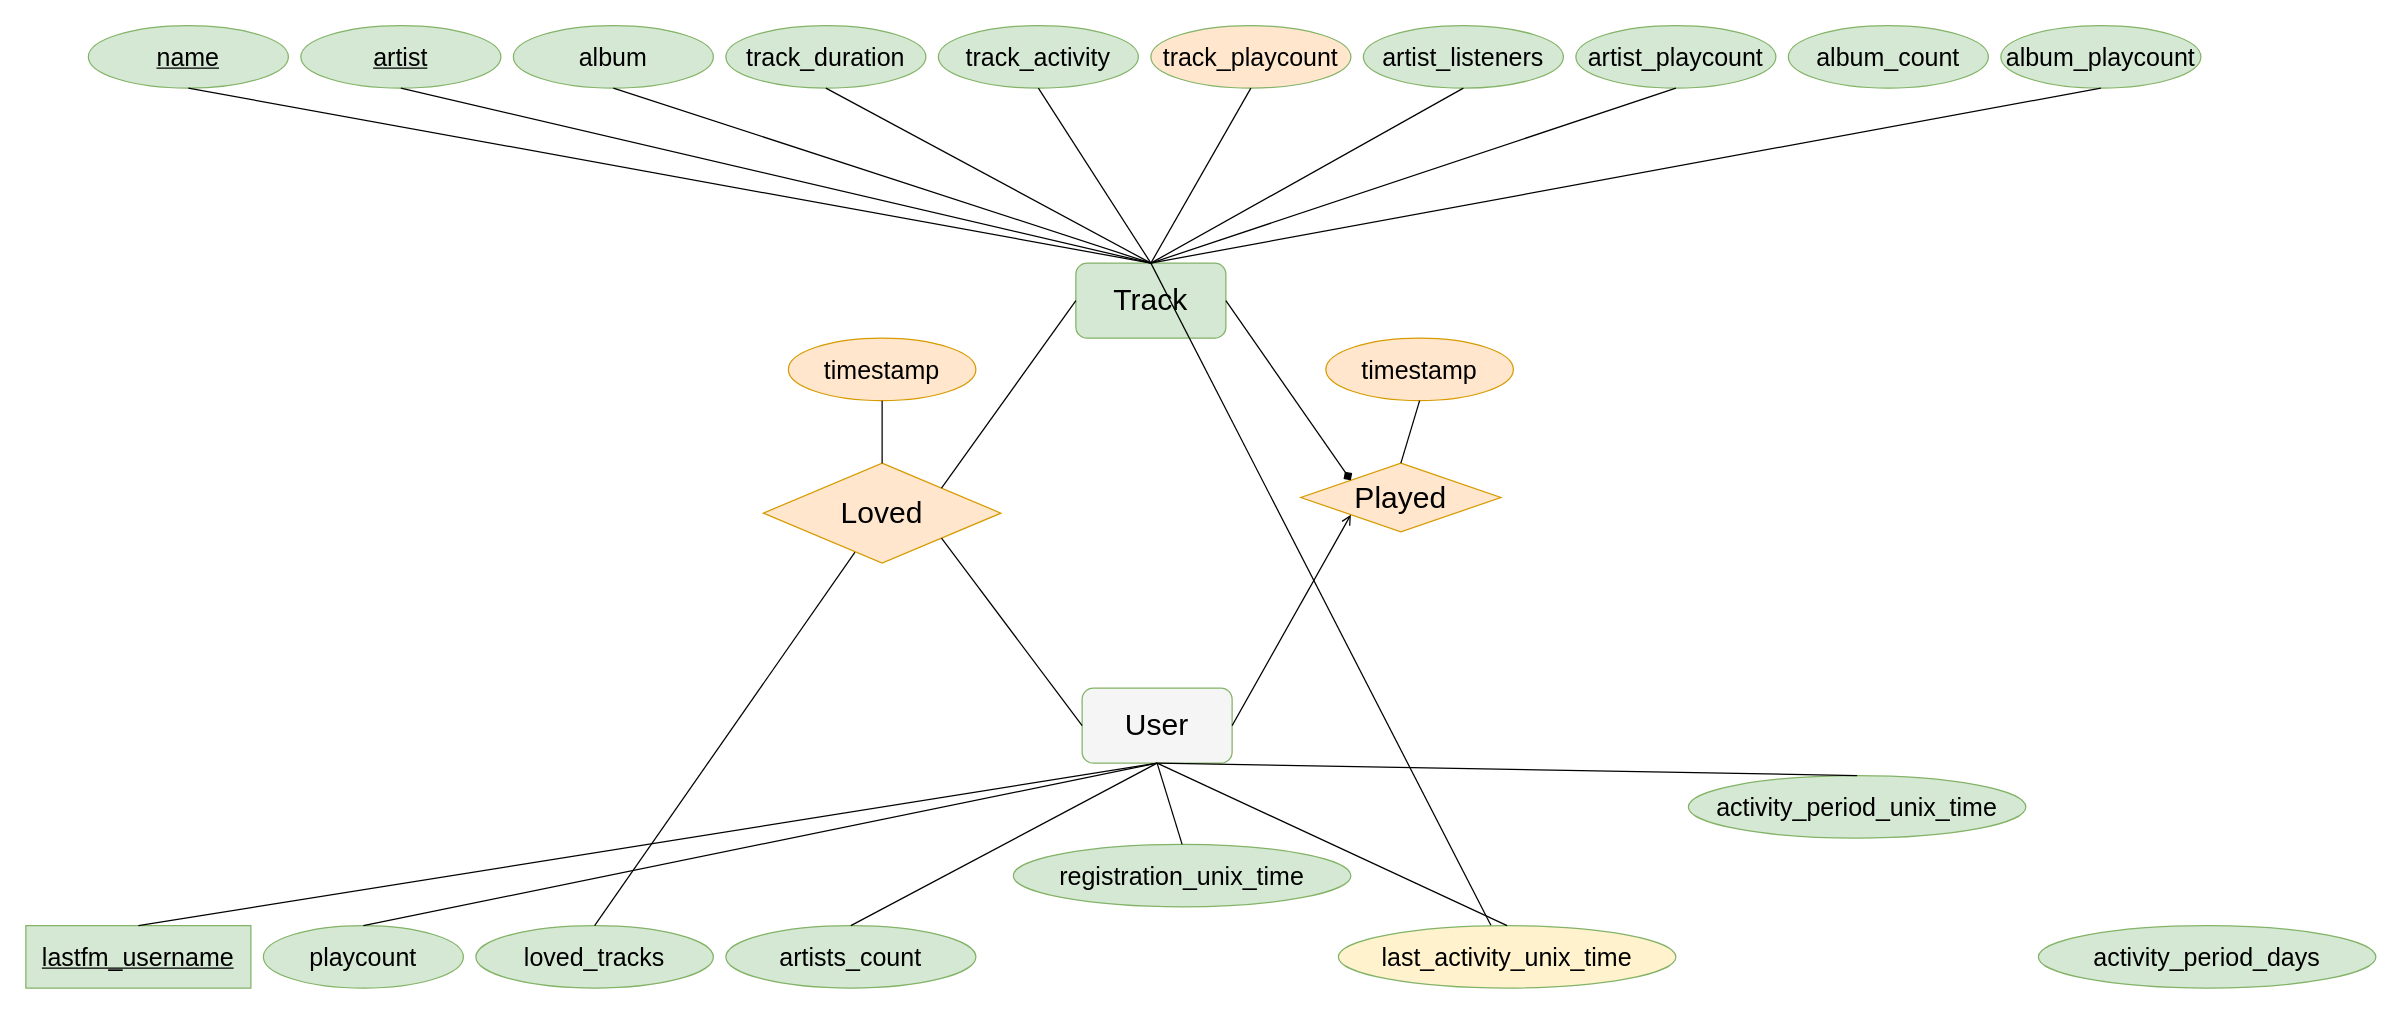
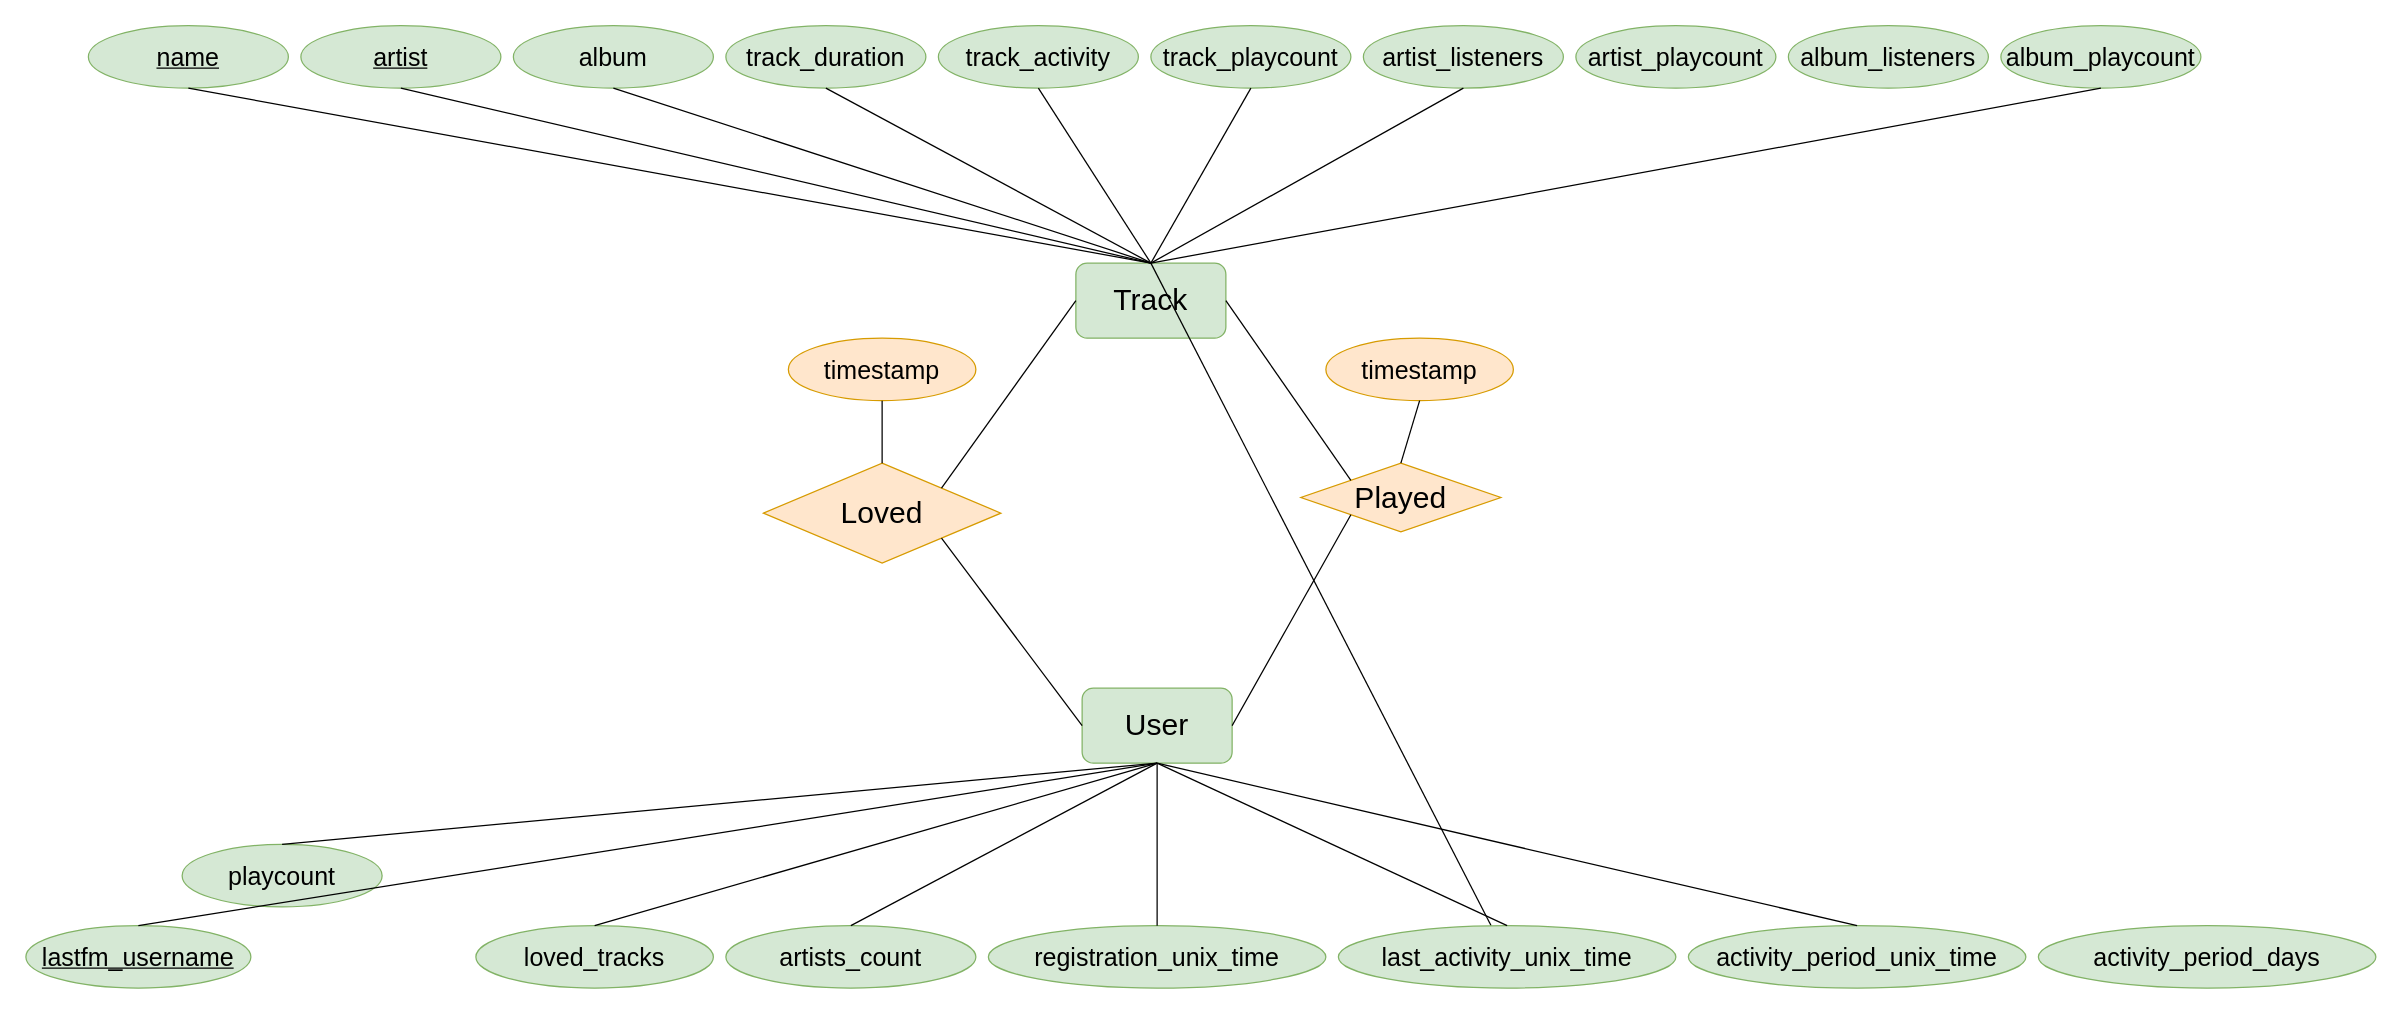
node "track_playcount": fillcolor #ffe6cc -> #d5e8d4
node "album_count": label "album_count" -> "album_listeners"
edge "artist_playcount" -- "Track": removed
edge "Track" -> "Played": arrowhead diamond -> none
edge "User" -> "Played": arrowhead open -> none
node "User": fillcolor #f5f5f5 -> #d5e8d4
edge "Loved" -- "loved_tracks": now "User" -- "loved_tracks"
node "activity_period_unix_time": moved (1857, 807) -> (1857, 957)
node "registration_unix_time": moved (1182, 876) -> (1157, 957)
node "lastfm_username": shape rectangle -> ellipse
node "playcount": moved (363, 957) -> (282, 876)
node "last_activity_unix_time": fillcolor #fff2cc -> #d5e8d4
